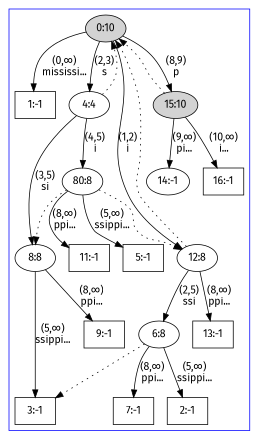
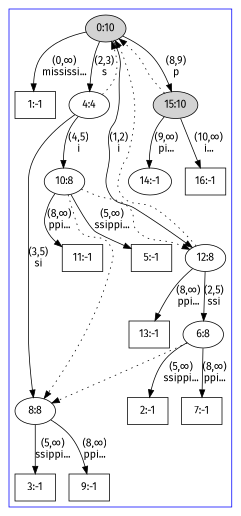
node "80:8": label "80:8" -> "10:8"
edge "6:8" -> "3:-1": now "6:8" -> "8:8"
